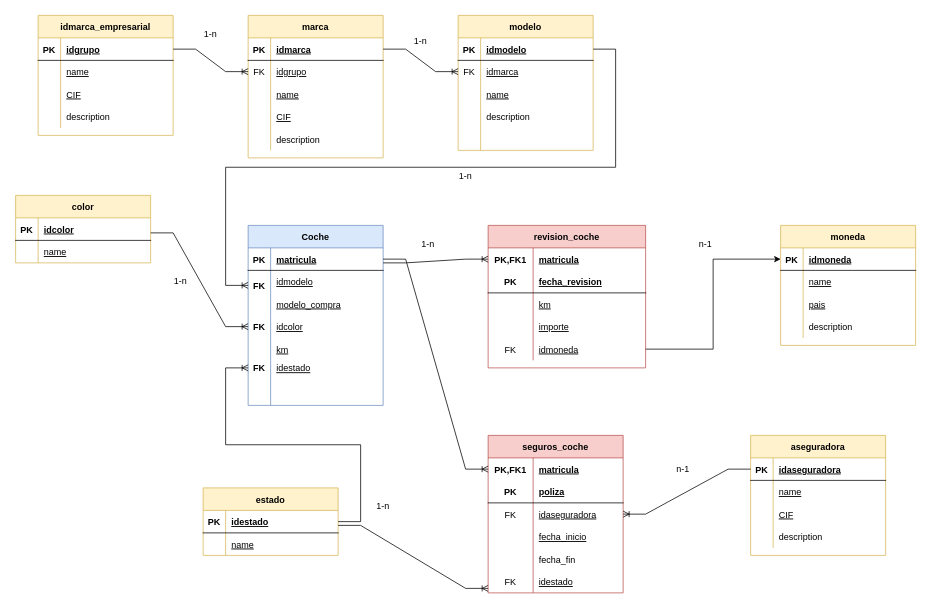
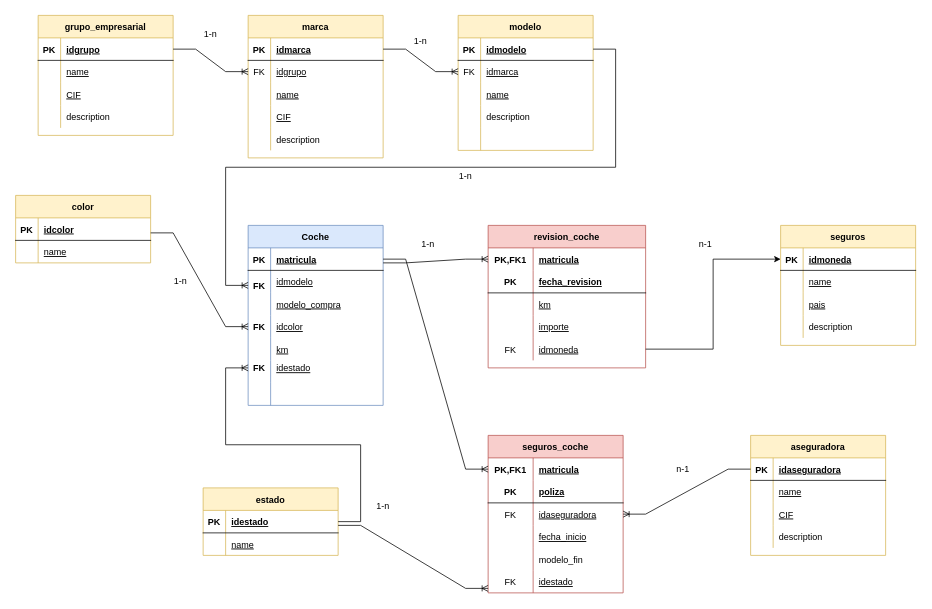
node "idmarca_empresarial": label "idmarca_empresarial" -> "grupo_empresarial"
node "moneda": label "moneda" -> "seguros"
node "fecha_fin": label "fecha_fin" -> "modelo_fin"
